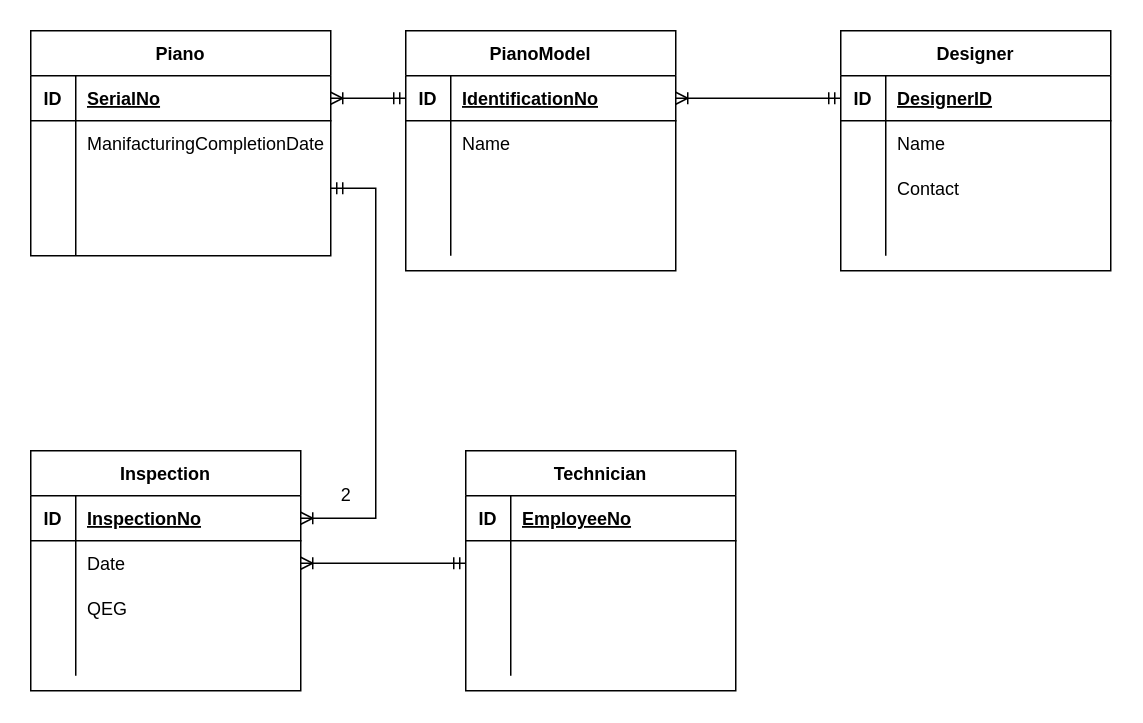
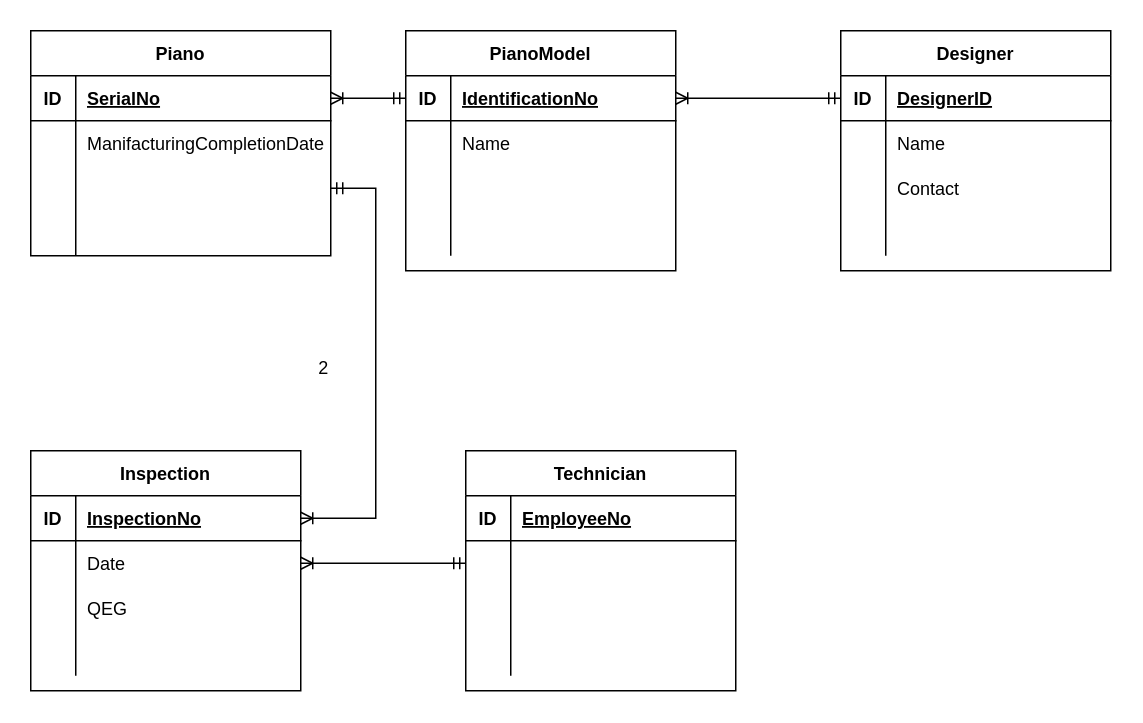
node "2": moved (346, 496) -> (323, 368)
